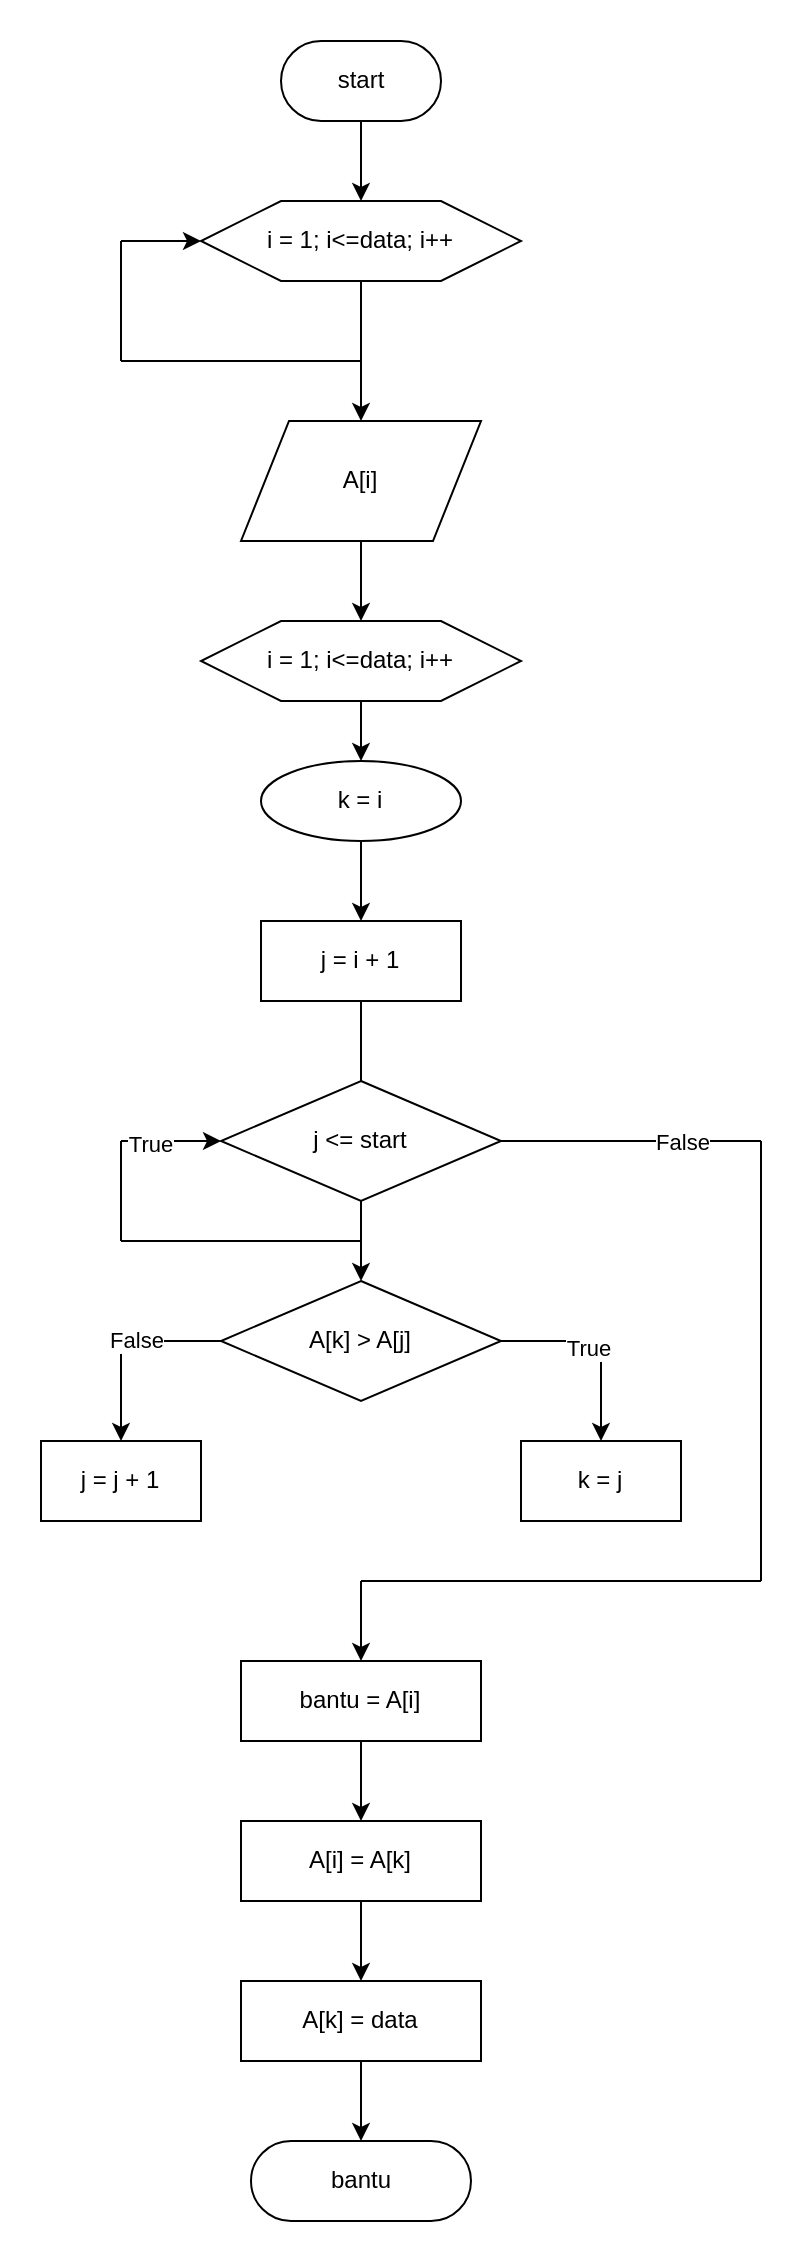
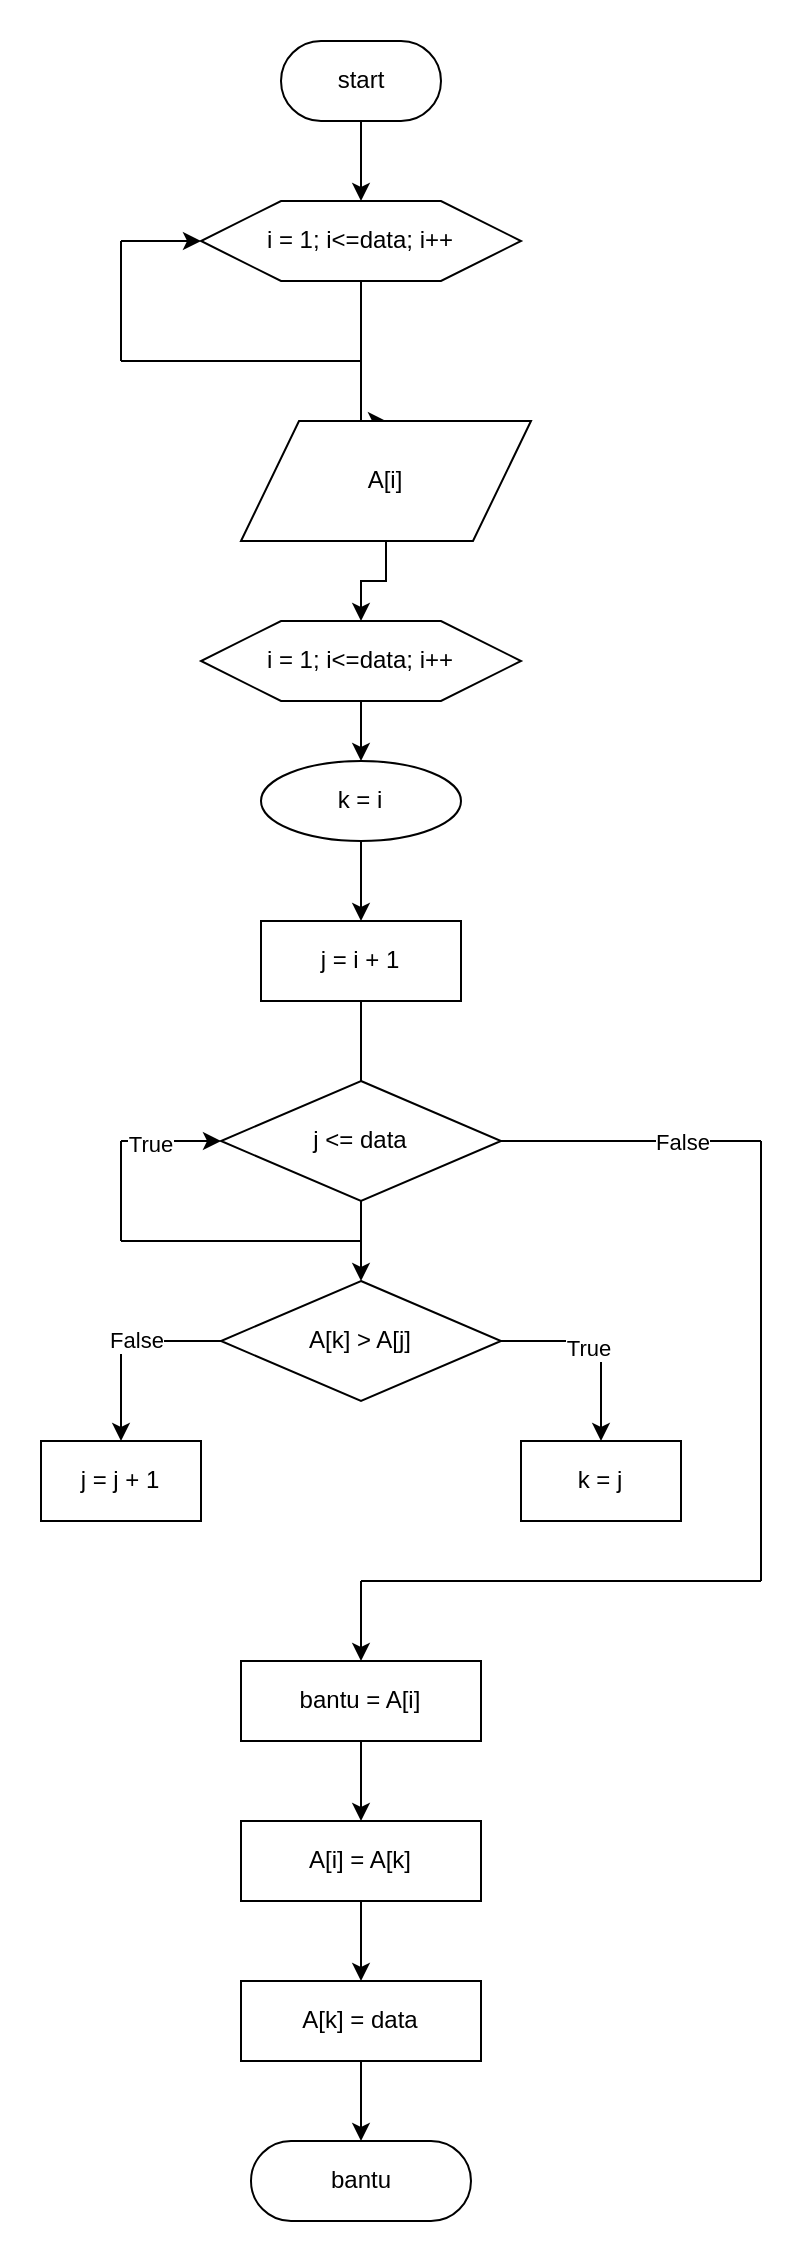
node "A[i]": size 240x120 -> 290x120
node "j <= start": label "j <= start" -> "j <= data"
